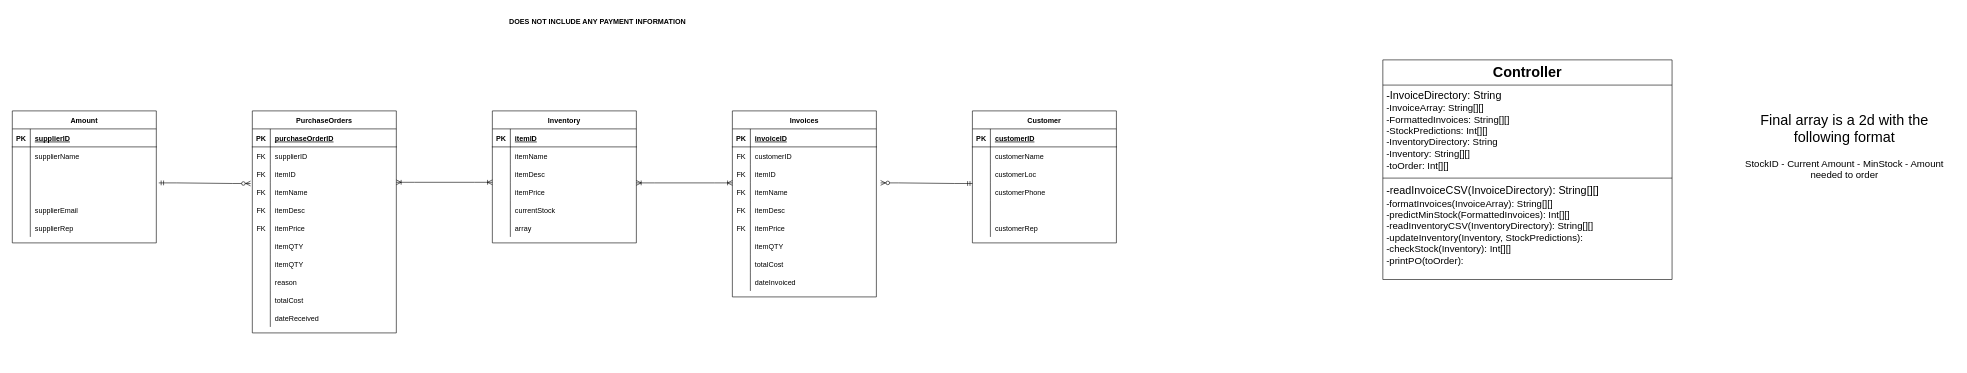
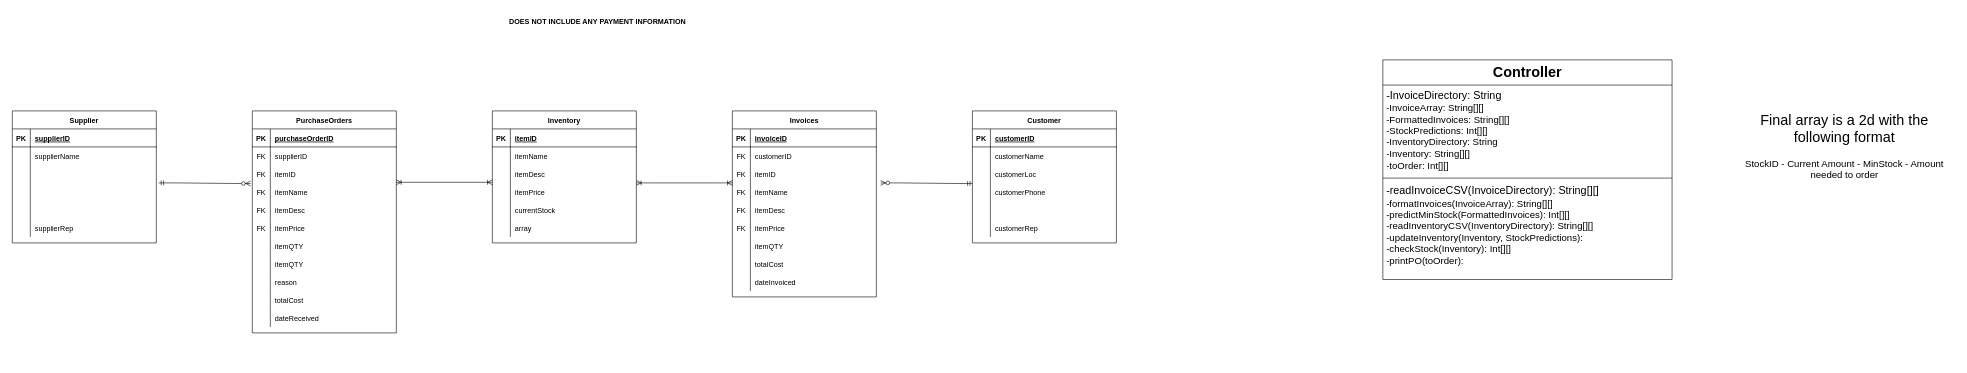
node "Amount": label "Amount" -> "Supplier"
node "supplierEmail": removed
